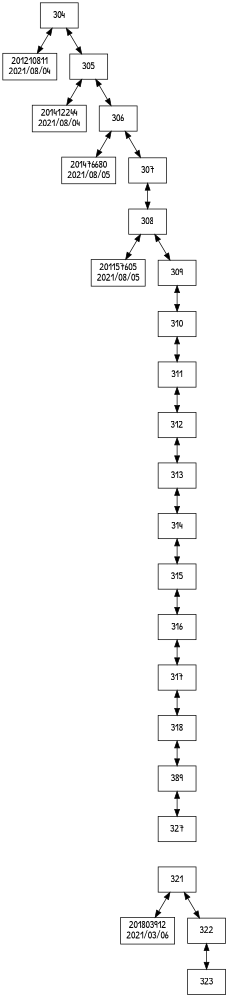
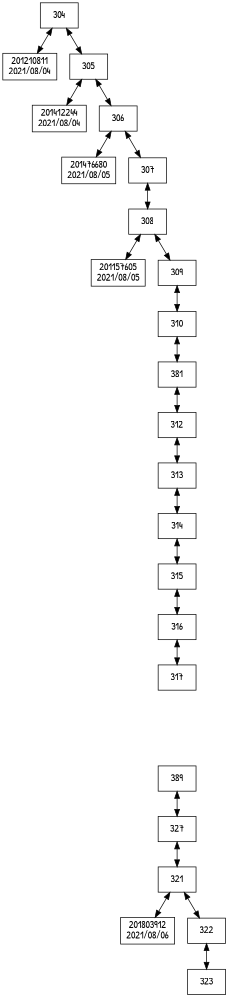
node "311": label "311" -> "381"
node "318": removed
edge "327" -- "321": added
node "201803912 2021/03/06": label "201803912 2021/03/06" -> "201803912 2021/08/06"
